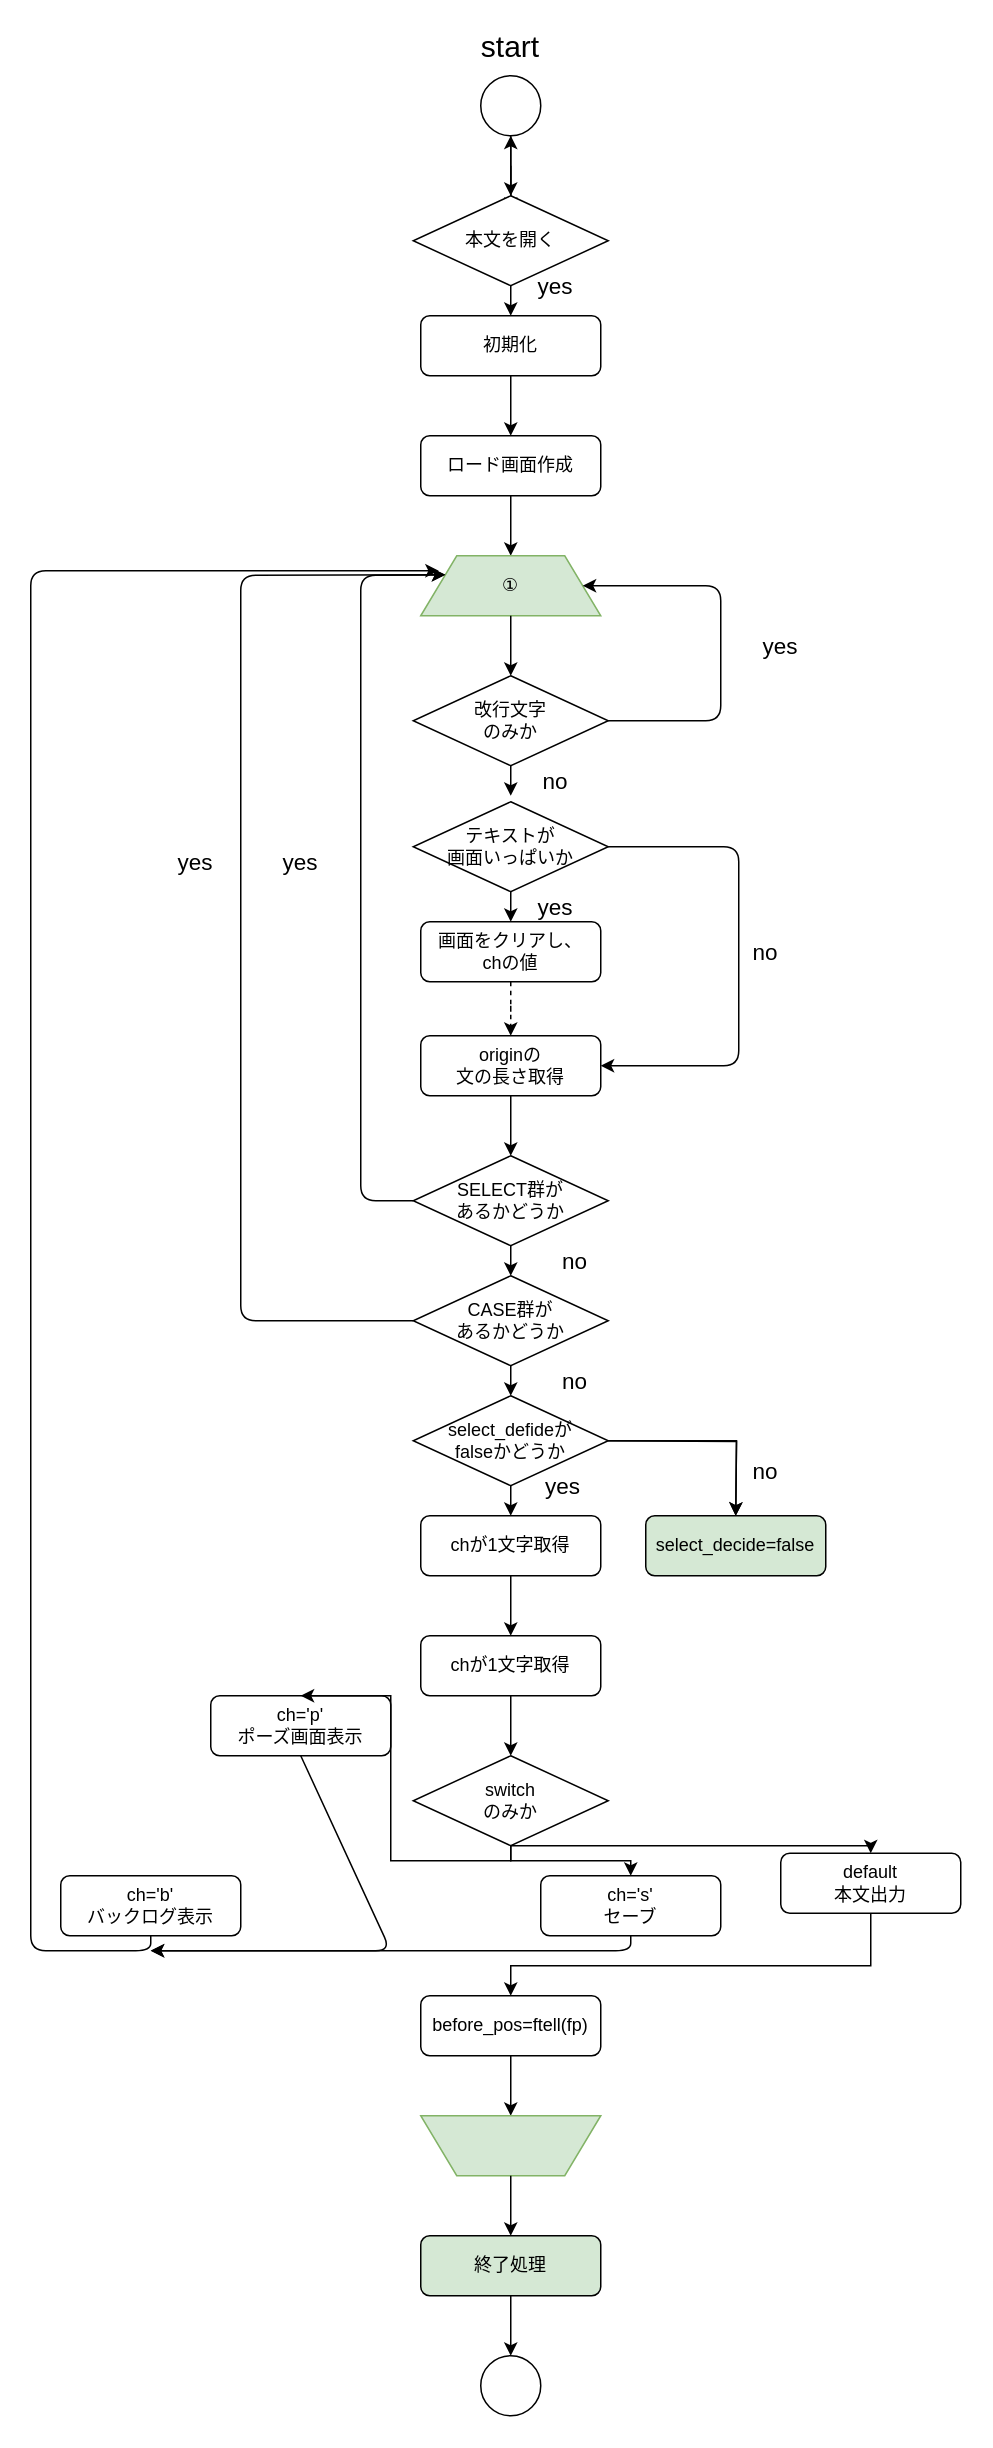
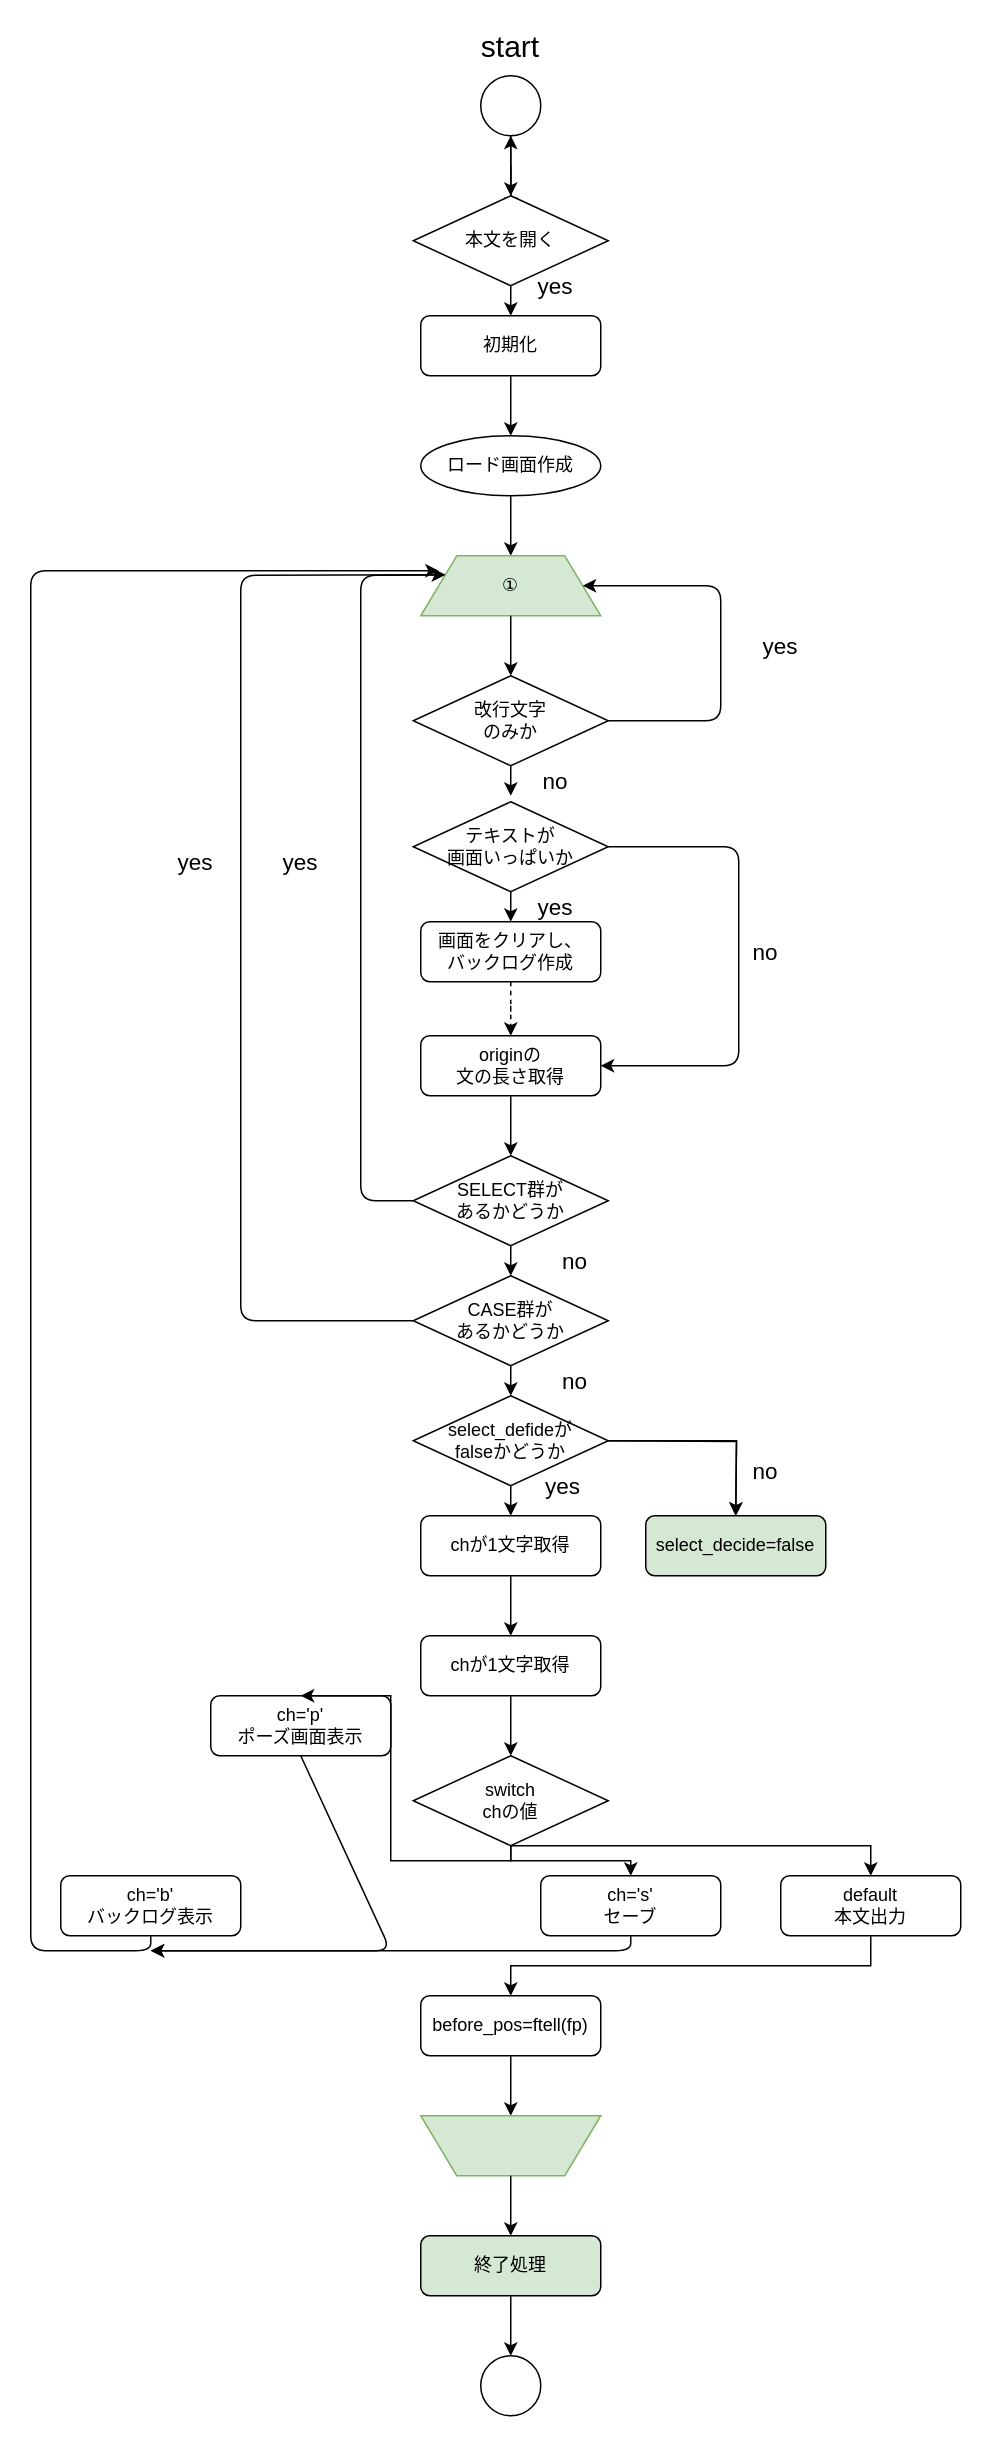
node "ロード画面作成": shape rounded rectangle -> ellipse
node "画面をクリアし、 chの値": label "画面をクリアし、 chの値" -> "画面をクリアし、 バックログ作成"
node "switch のみか": label "switch のみか" -> "switch chの値"
node "default 本文出力": moved (871, 1883) -> (871, 1906)
